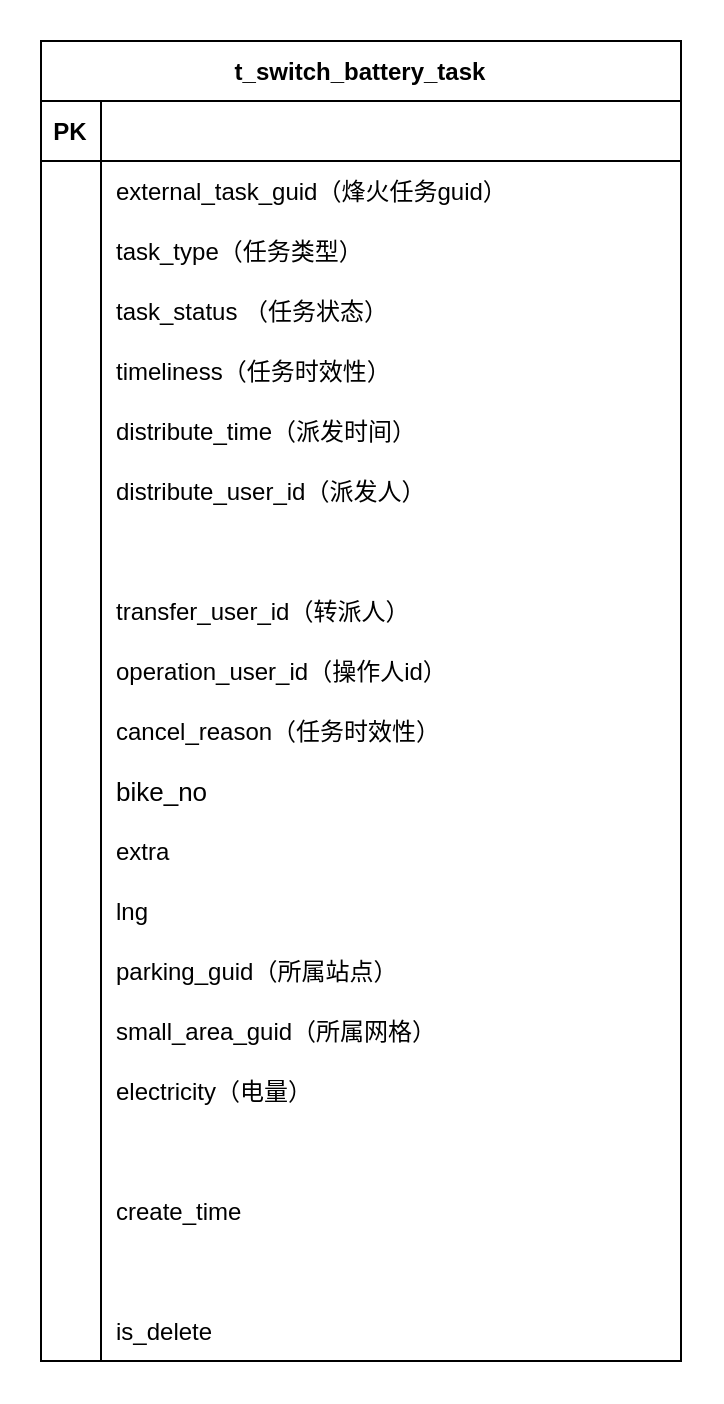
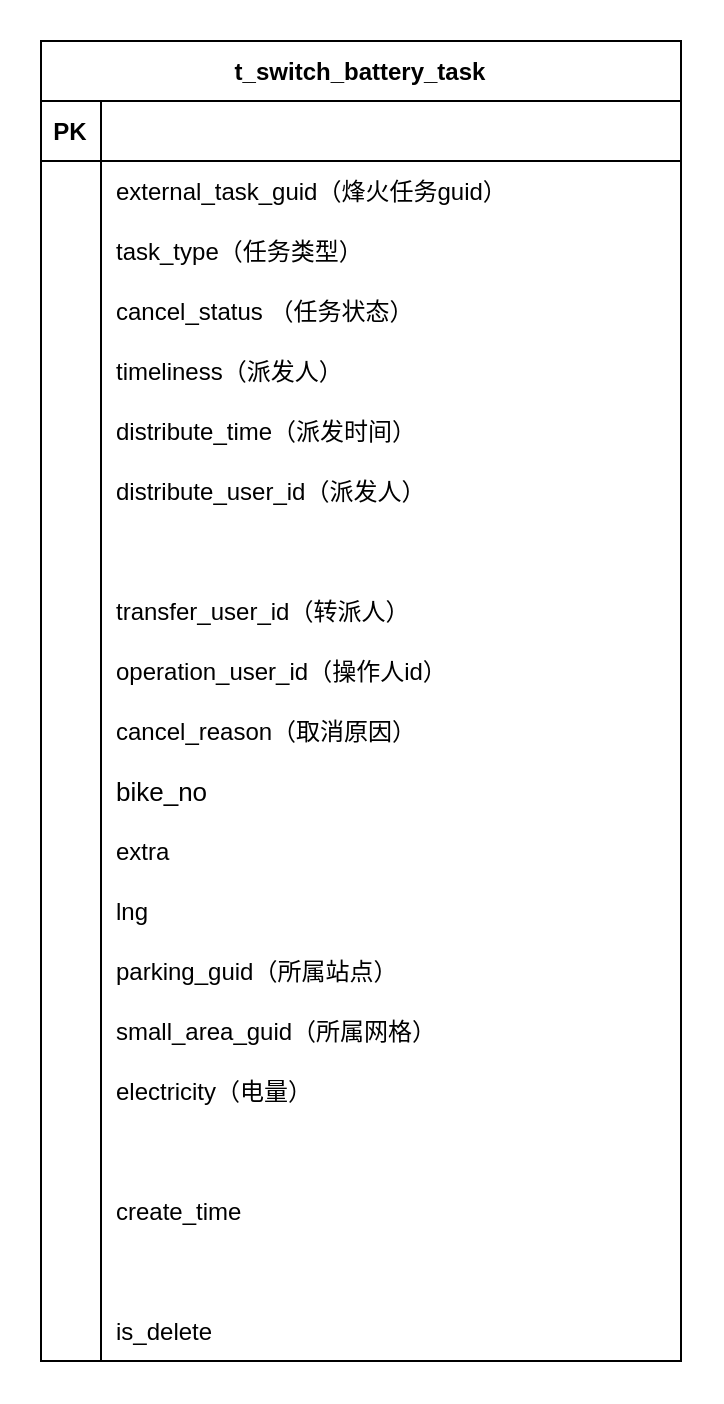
node "task_status （任务状态）": label "task_status （任务状态）" -> "cancel_status （任务状态）"
node "timeliness（任务时效性）": label "timeliness（任务时效性）" -> "timeliness（派发人）"
node "cancel_reason（任务时效性）": label "cancel_reason（任务时效性）" -> "cancel_reason（取消原因）"
